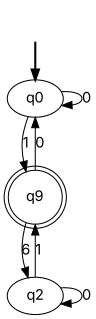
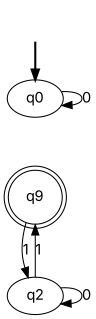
edge "q0" -> "q9": removed, label "1"
edge "q9" -> "q0": removed, label "0"
edge "q9" -> "q2": label "6" -> "1"
